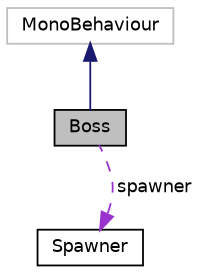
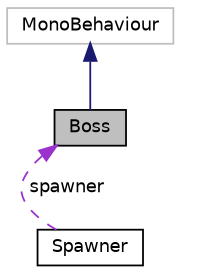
edge "Boss" -> "Spawner": reversed
